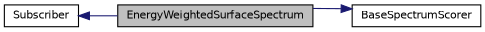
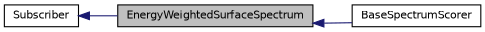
edge "EnergyWeightedSurfaceSpectrum" -> "BaseSpectrumScorer": reversed
